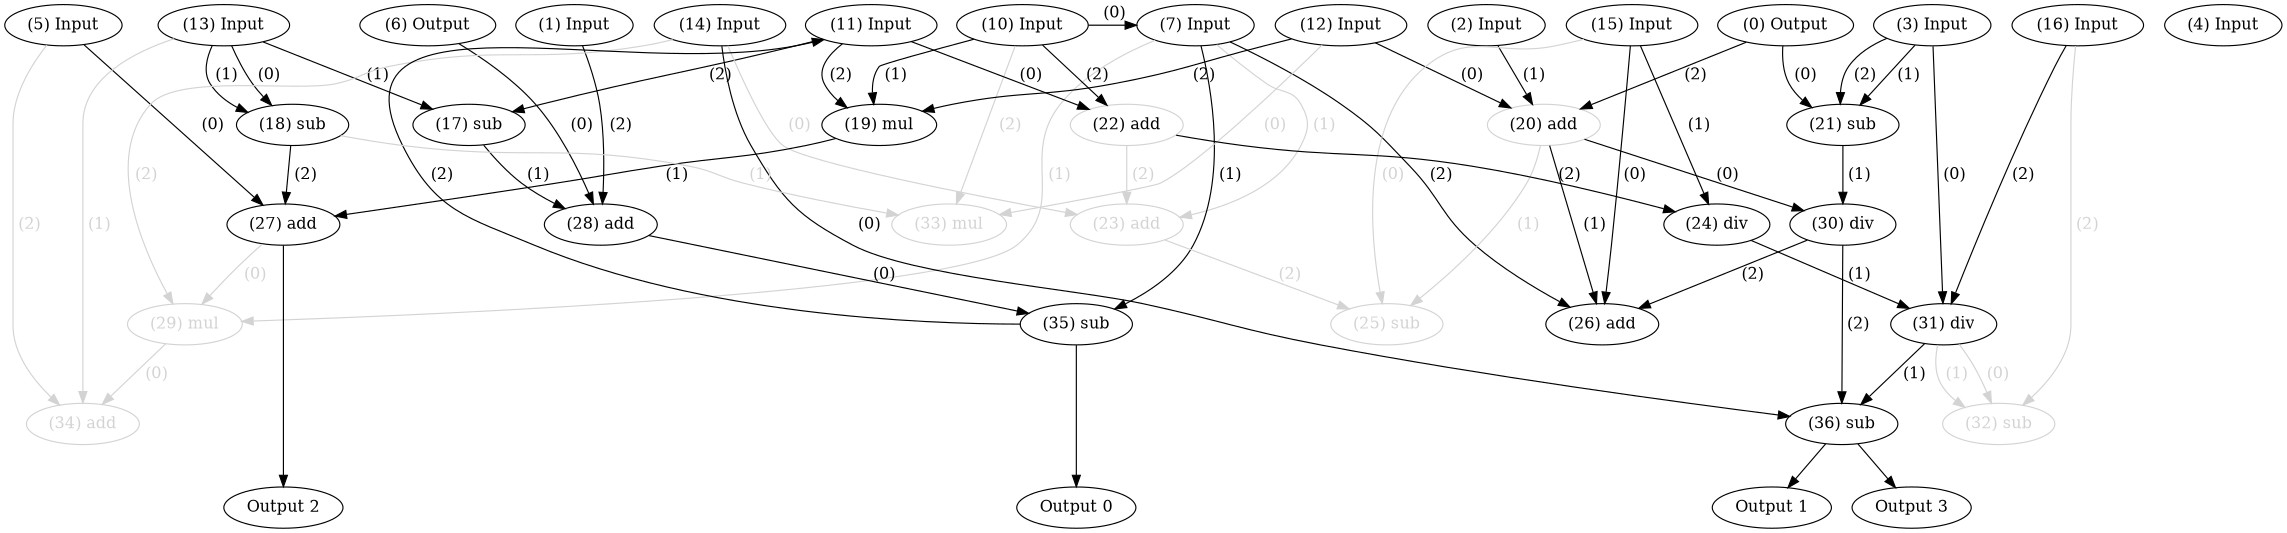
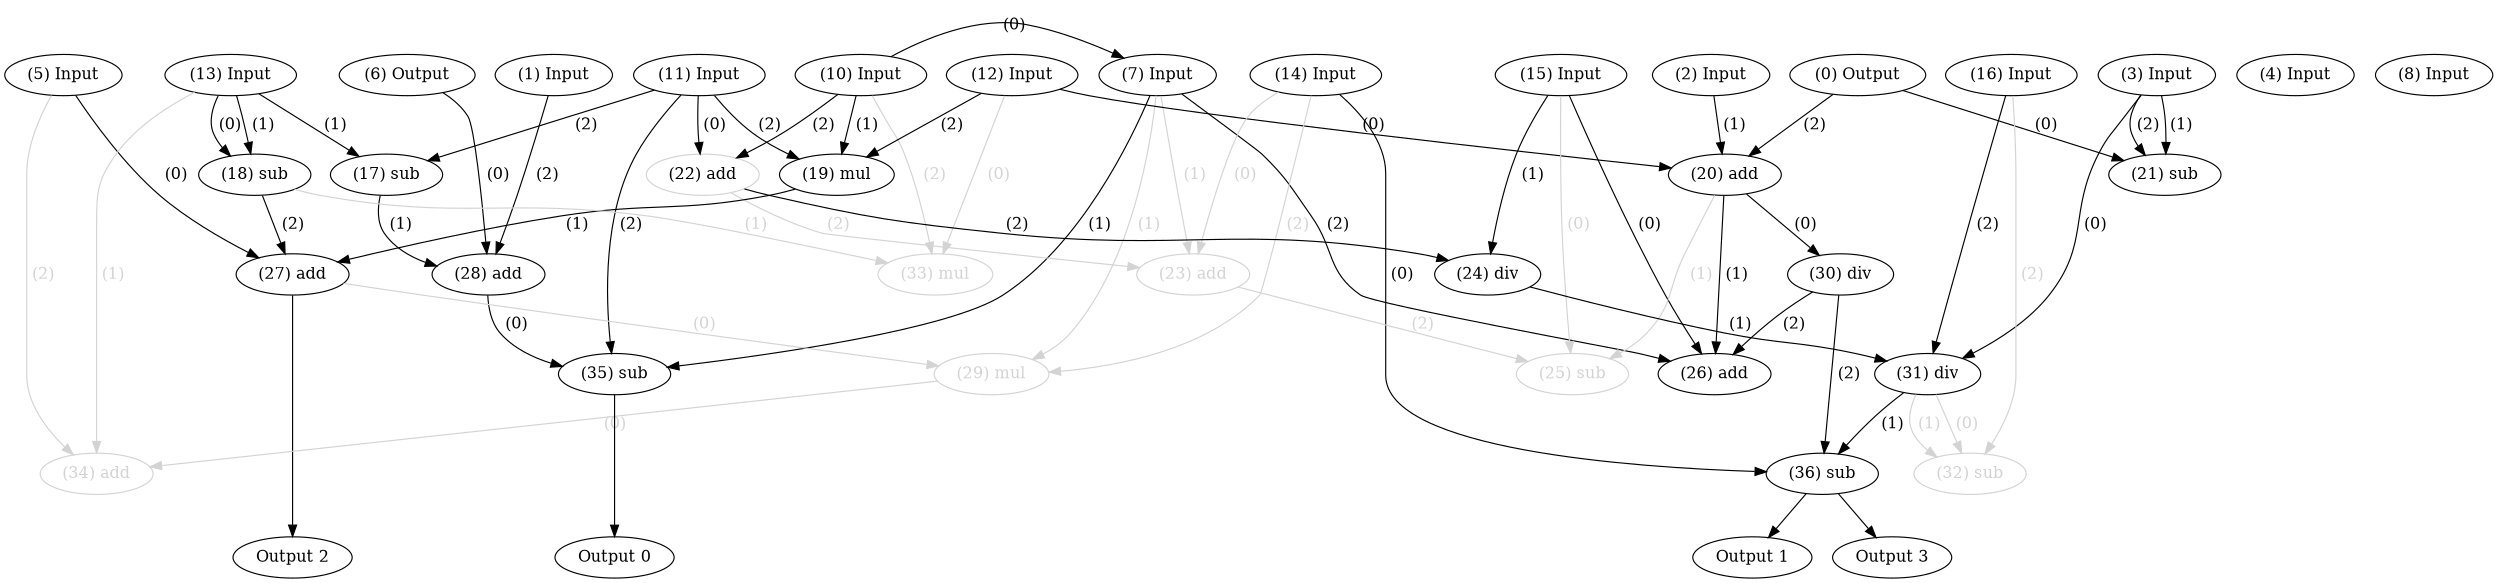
node "(8) Input": added
node "(20) add": color lightgrey -> black
edge "(21) sub" -> "(30) div": removed, label "(1)"
edge "(35) sub" -> "(11) Input": reversed
